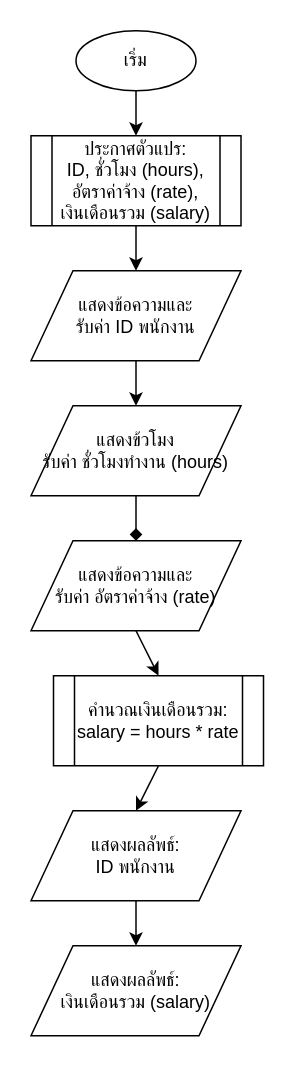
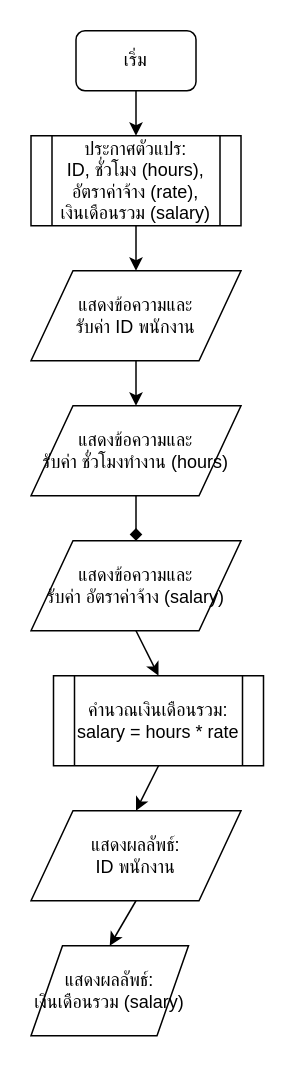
node "เริ่ม": shape ellipse -> rounded rectangle
node "แสดงข้วโมง รับค่า ชั่วโมงทำงาน (hours)": label "แสดงข้วโมง รับค่า ชั่วโมงทำงาน (hours)" -> "แสดงข้อความและ รับค่า ชั่วโมงทำงาน (hours)"
node "แสดงข้อความและ รับค่า อัตราค่าจ้าง (rate)": label "แสดงข้อความและ รับค่า อัตราค่าจ้าง (rate)" -> "แสดงข้อความและ รับค่า อัตราค่าจ้าง (salary)"
node "แสดงผลลัพธ์: เงินเดือนรวม (salary)": size 210x90 -> 158x90
